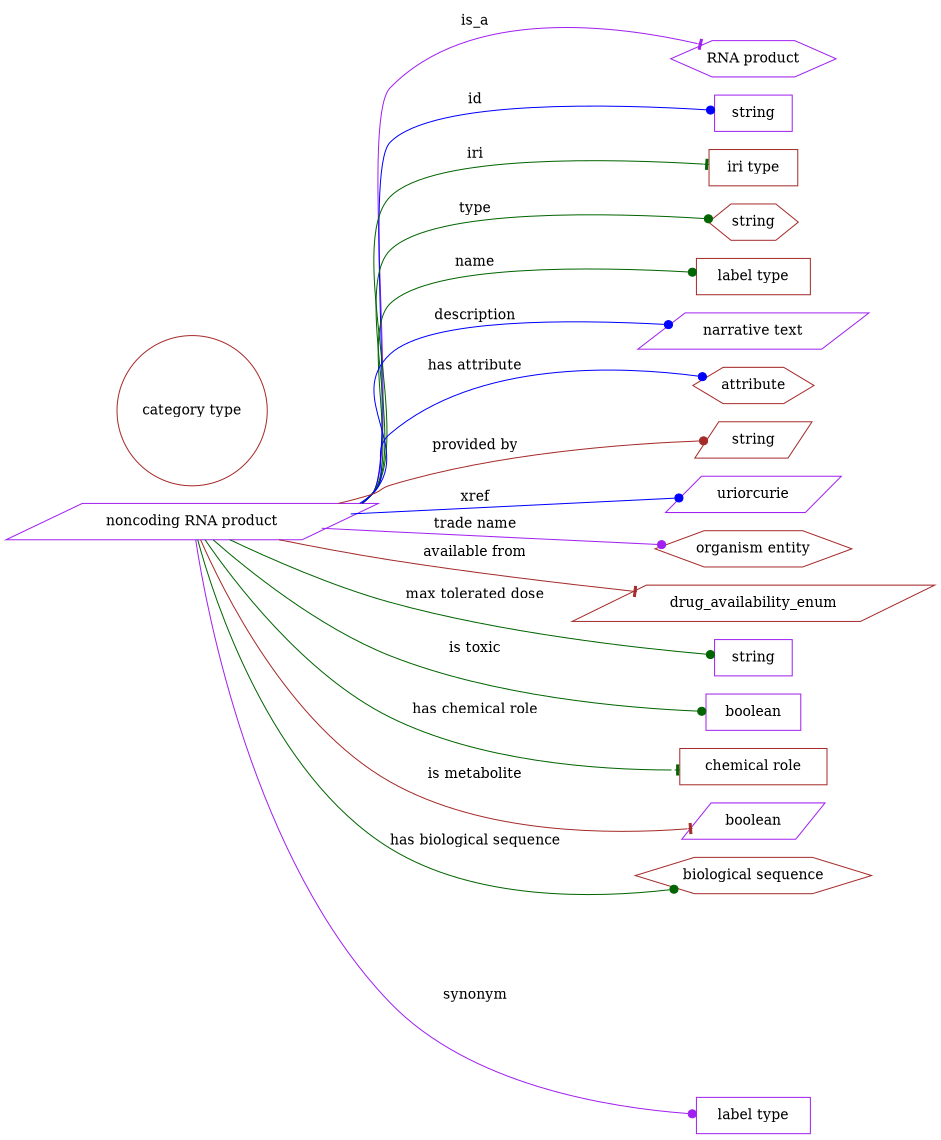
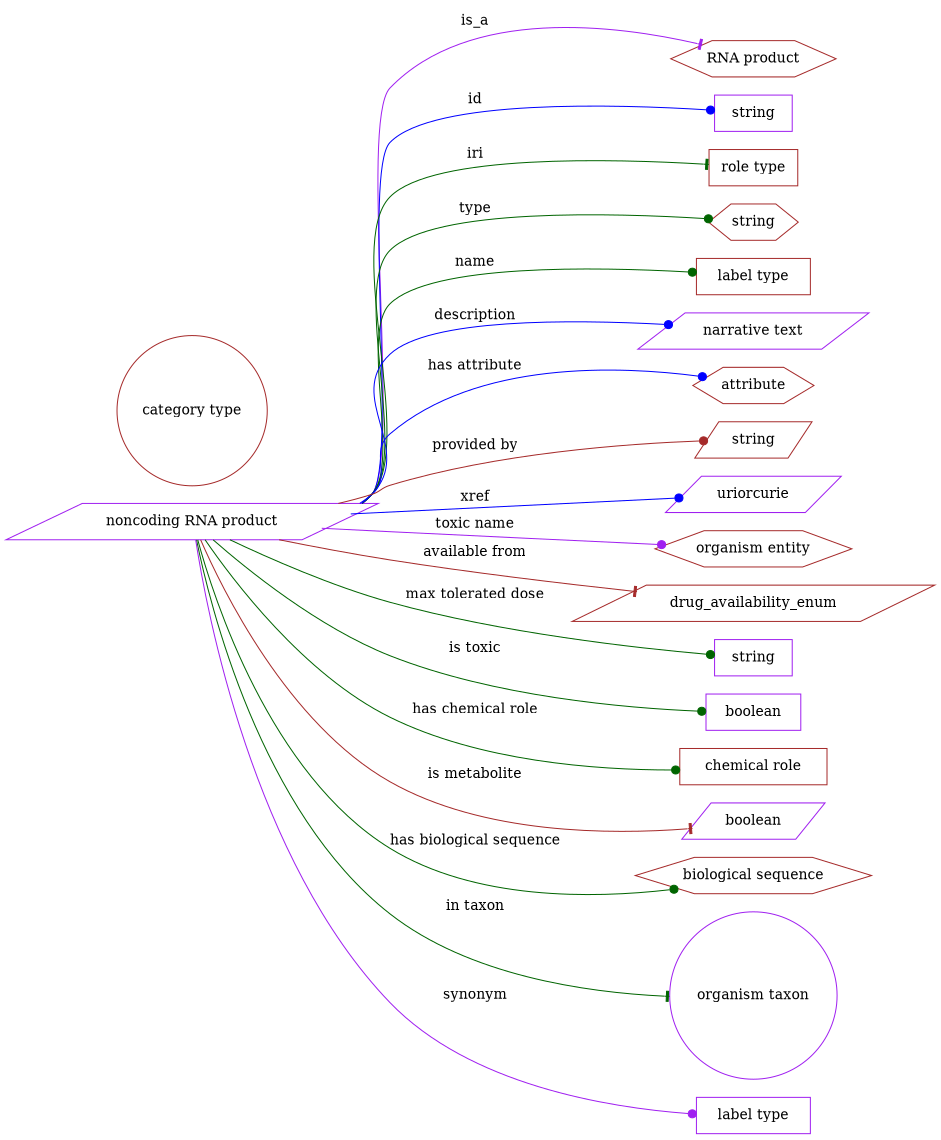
node "RNA product": color purple -> brown
node "iri type": label "iri type" -> "role type"
edge "noncoding RNA product" -> "organism entity": label "trade name" -> "toxic name"
edge "noncoding RNA product" -> "chemical role": arrowhead tee -> dot
node "organism taxon": added
